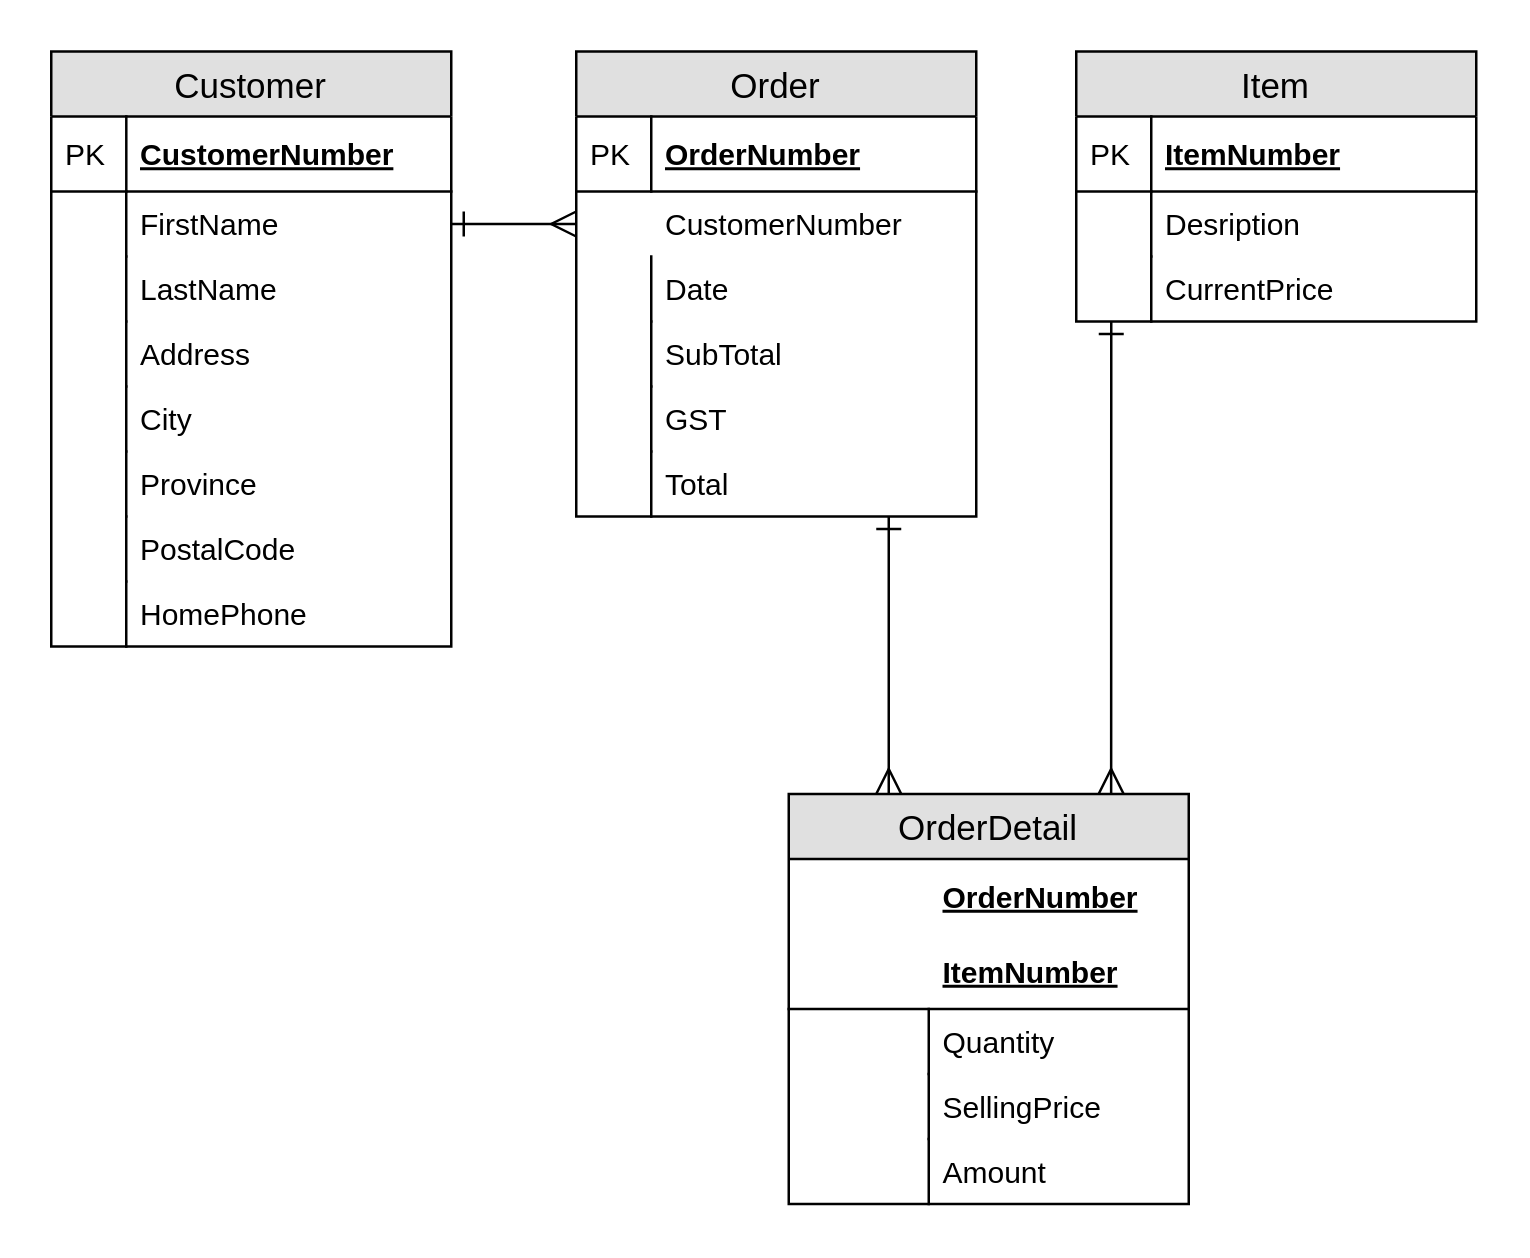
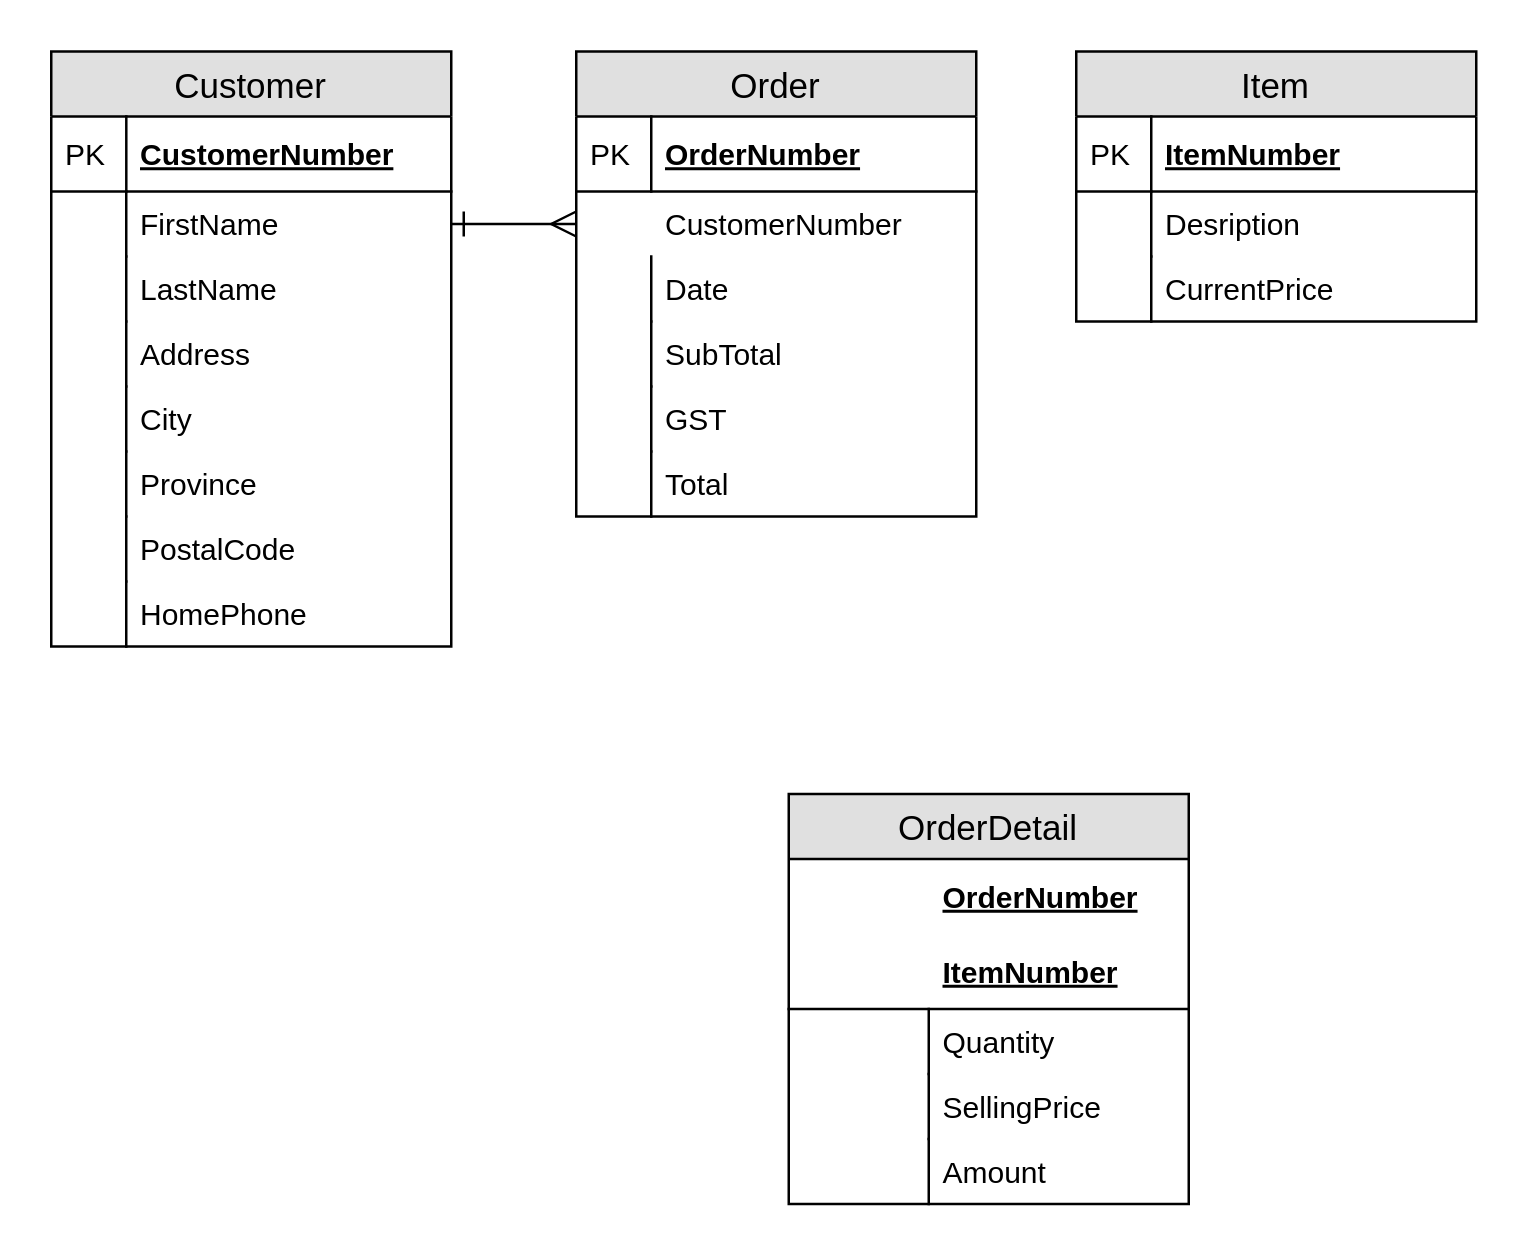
edge "Item" -- "OrderDetail": removed
edge "Order" -- "OrderDetail": removed
